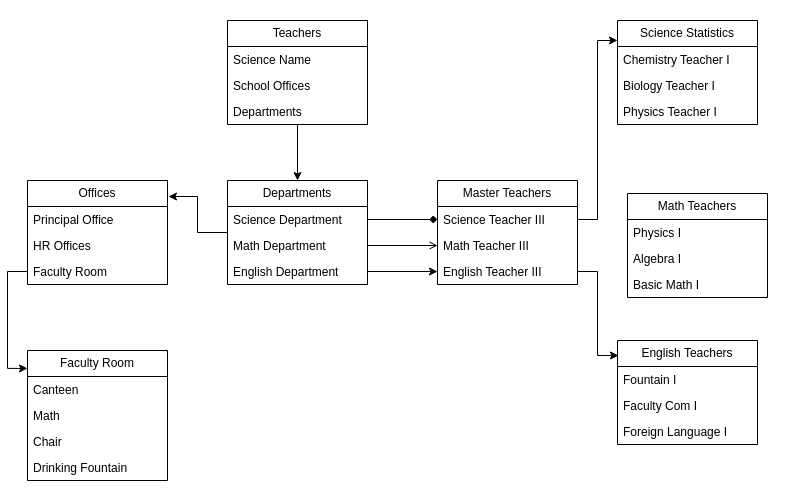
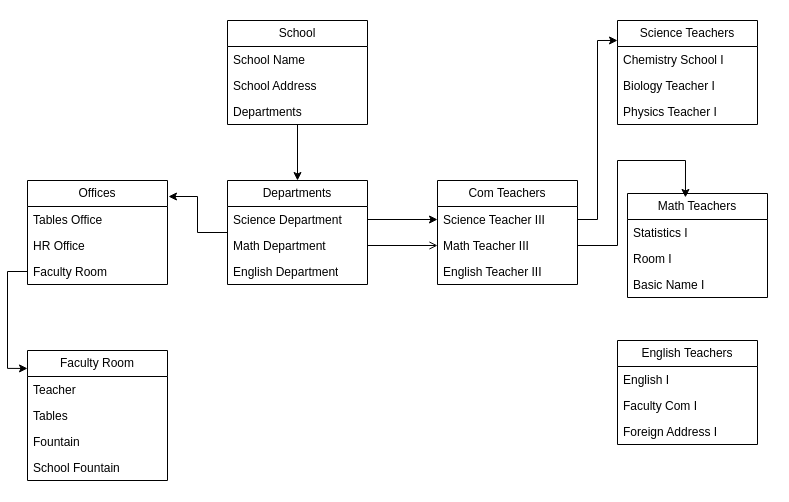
node "Teachers": label "Teachers" -> "School"
node "Science Statistics": label "Science Statistics" -> "Science Teachers"
node "Science Name": label "Science Name" -> "School Name"
node "Chemistry Teacher I": label "Chemistry Teacher I" -> "Chemistry School I"
node "School Offices": label "School Offices" -> "School Address"
edge "Math Teacher III" -> "Math Teachers": added
node "Master Teachers": label "Master Teachers" -> "Com Teachers"
edge "Science Department" -> "Science Teacher III": arrowhead diamond -> classic
node "Principal Office": label "Principal Office" -> "Tables Office"
node "Physics I": label "Physics I" -> "Statistics I"
node "HR Offices": label "HR Offices" -> "HR Office"
node "Algebra I": label "Algebra I" -> "Room I"
edge "English Department" -> "English Teacher III": removed
node "Basic Math I": label "Basic Math I" -> "Basic Name I"
edge "English Teacher III" -> "English Teachers": removed
node "Fountain I": label "Fountain I" -> "English I"
node "Canteen": label "Canteen" -> "Teacher"
node "Math": label "Math" -> "Tables"
node "Foreign Language I": label "Foreign Language I" -> "Foreign Address I"
node "Chair": label "Chair" -> "Fountain"
node "Drinking Fountain": label "Drinking Fountain" -> "School Fountain"
